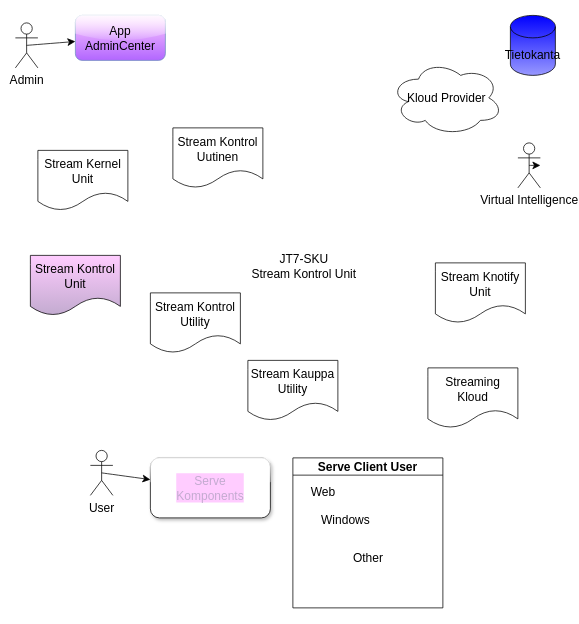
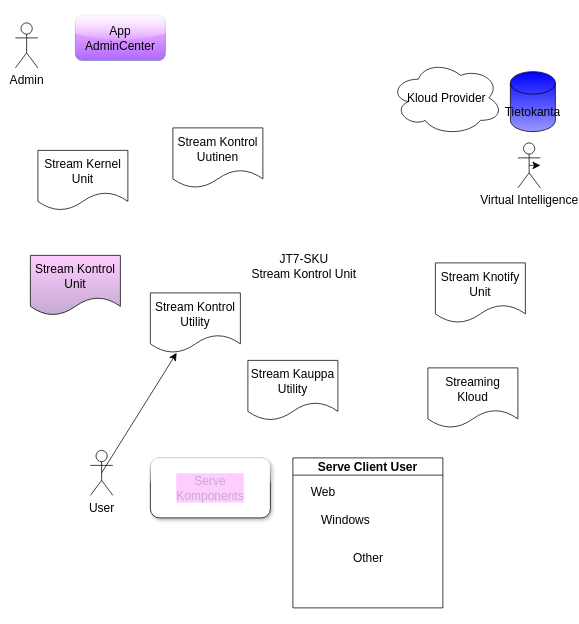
edge "Admin" -> "App AdminCenter": removed
node "Tietokanta": moved (533, 45) -> (533, 102)
edge "User" -> "Serve Komponents": now "User" -> "Stream Kontrol Utility"
